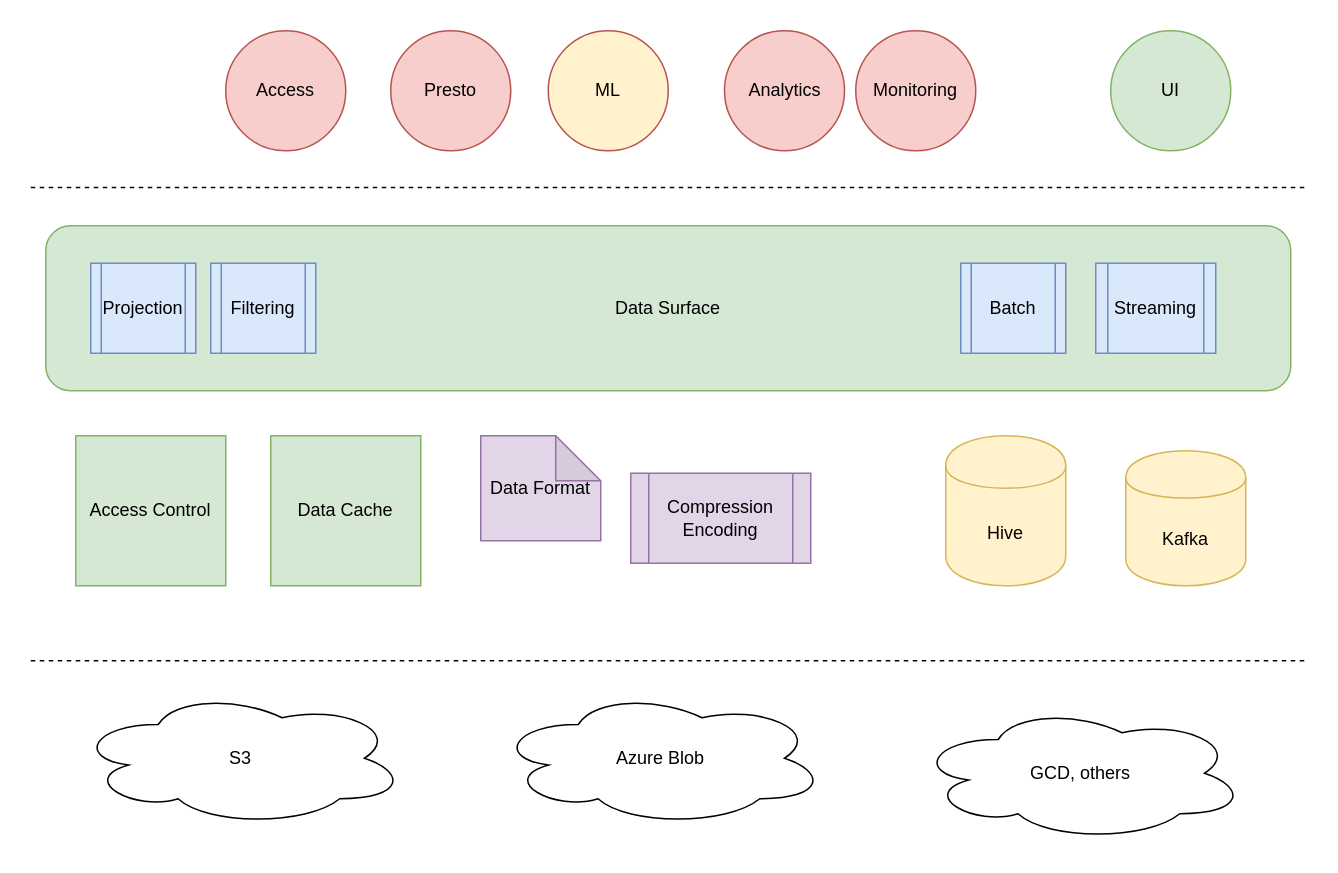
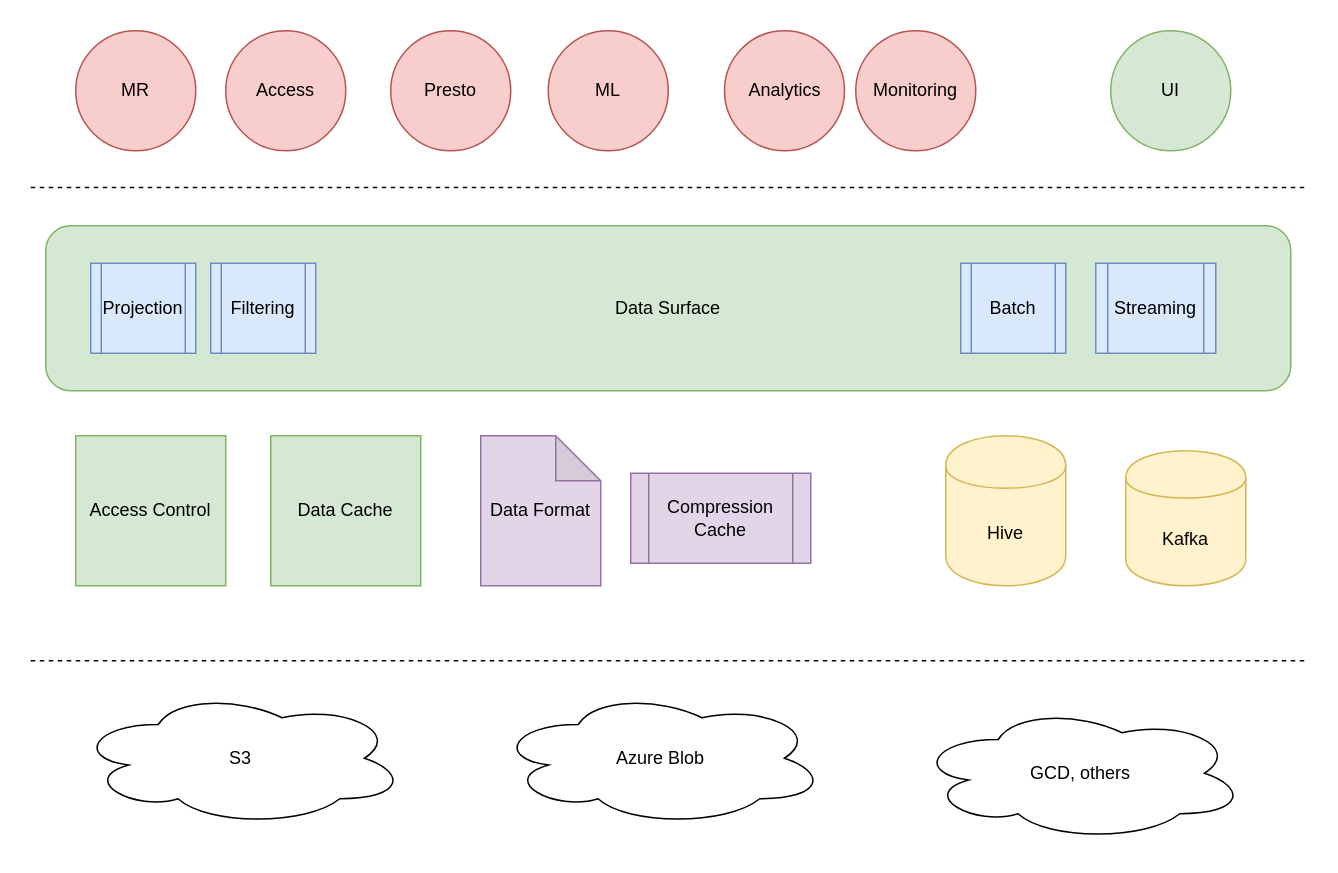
node "MR": added
node "ML": fillcolor #fff2cc -> #f8cecc
node "Data Format": size 120x105 -> 120x150
node "Compression Encoding": label "Compression Encoding" -> "Compression Cache"
